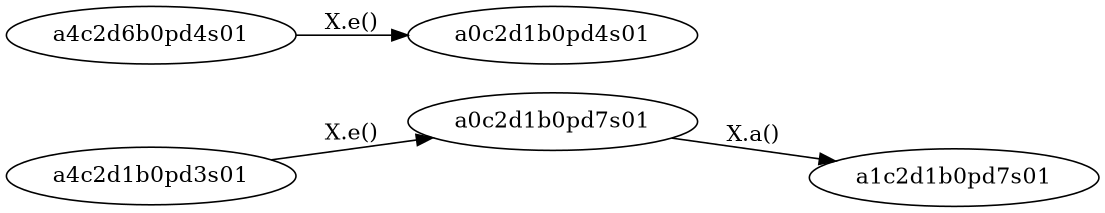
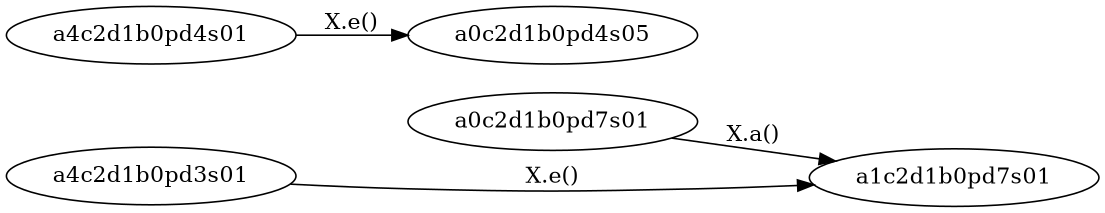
node "a4c2d6b0pd4s01": label "a4c2d6b0pd4s01" -> "a4c2d1b0pd4s01"
node "a0c2d1b0pd4s01": label "a0c2d1b0pd4s01" -> "a0c2d1b0pd4s05"
edge "a4c2d1b0pd3s01" -> "a0c2d1b0pd7s01": now "a4c2d1b0pd3s01" -> "a1c2d1b0pd7s01"
